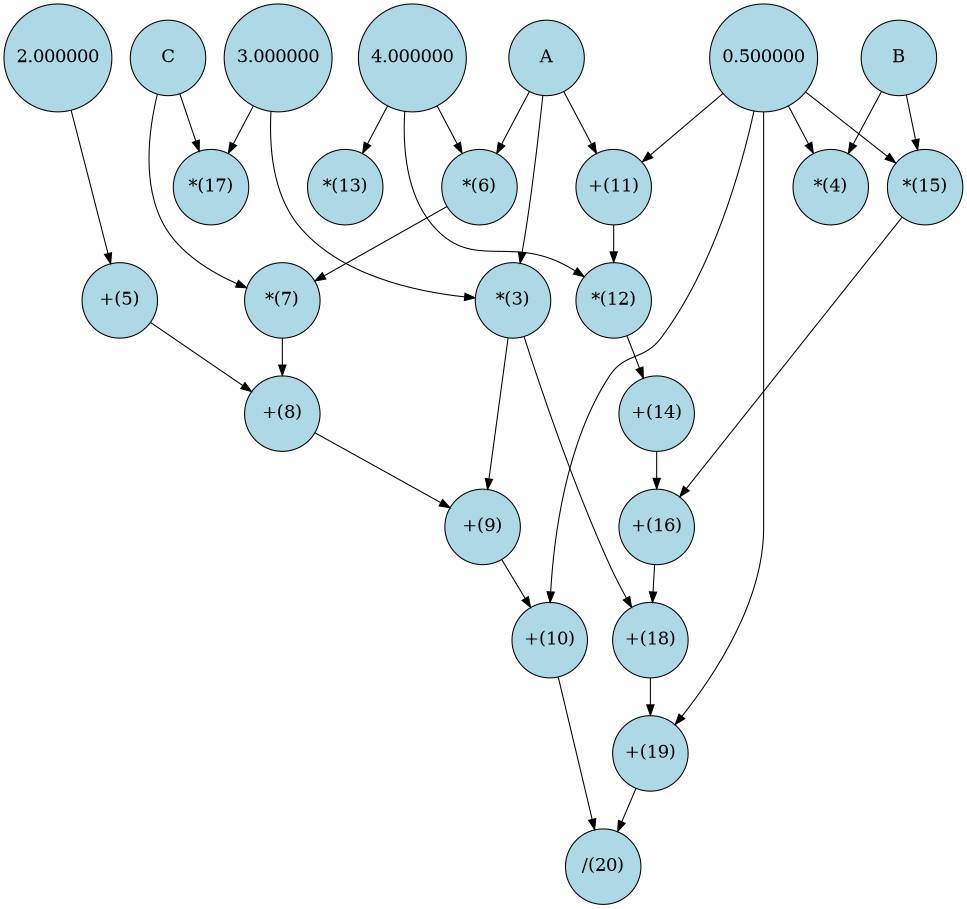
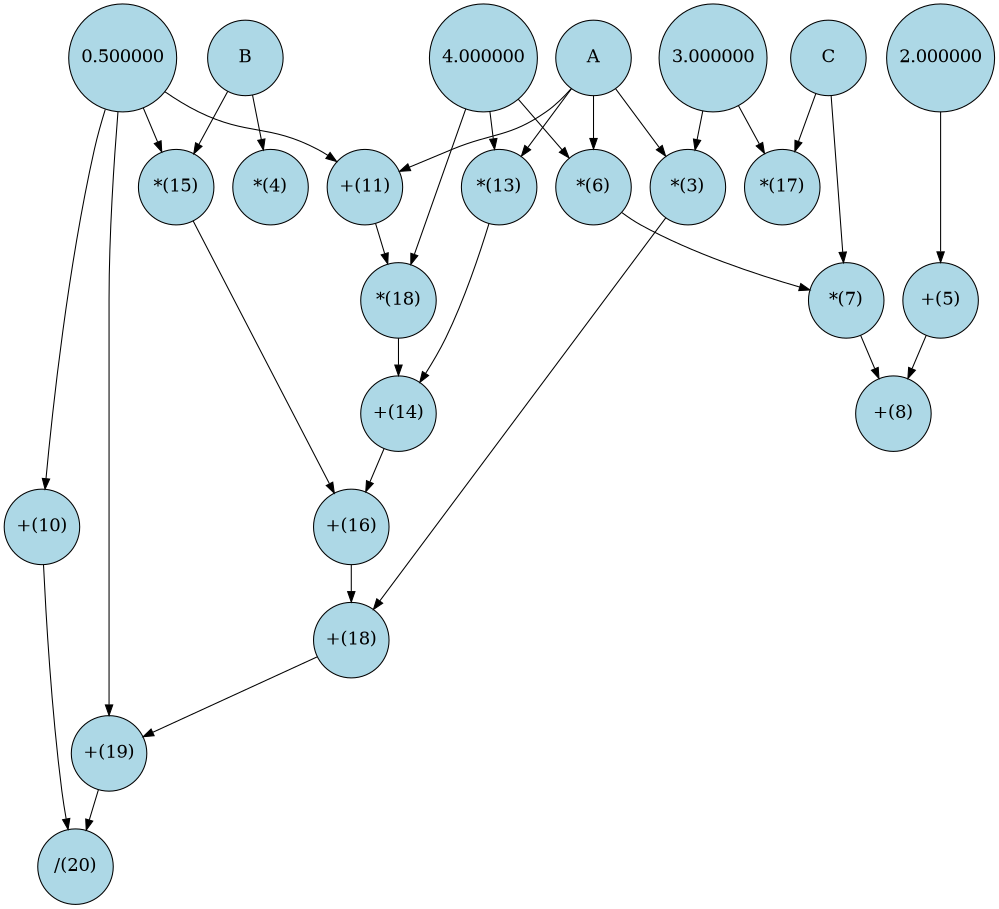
edge "A" -> "*(13)": added
edge "0.500000" -> "*(4)": removed
node "*(12)": label "*(12)" -> "*(18)"
edge "*(13)" -> "+(14)": added
node "+(9)": removed
